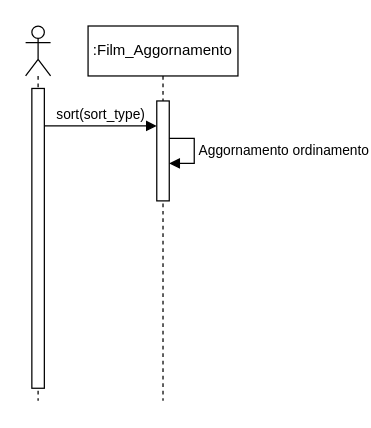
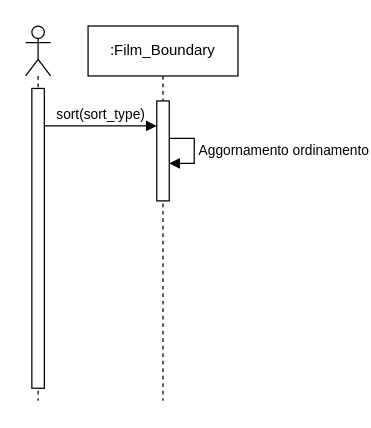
node ":Film_Aggornamento": label ":Film_Aggornamento" -> ":Film_Boundary"
